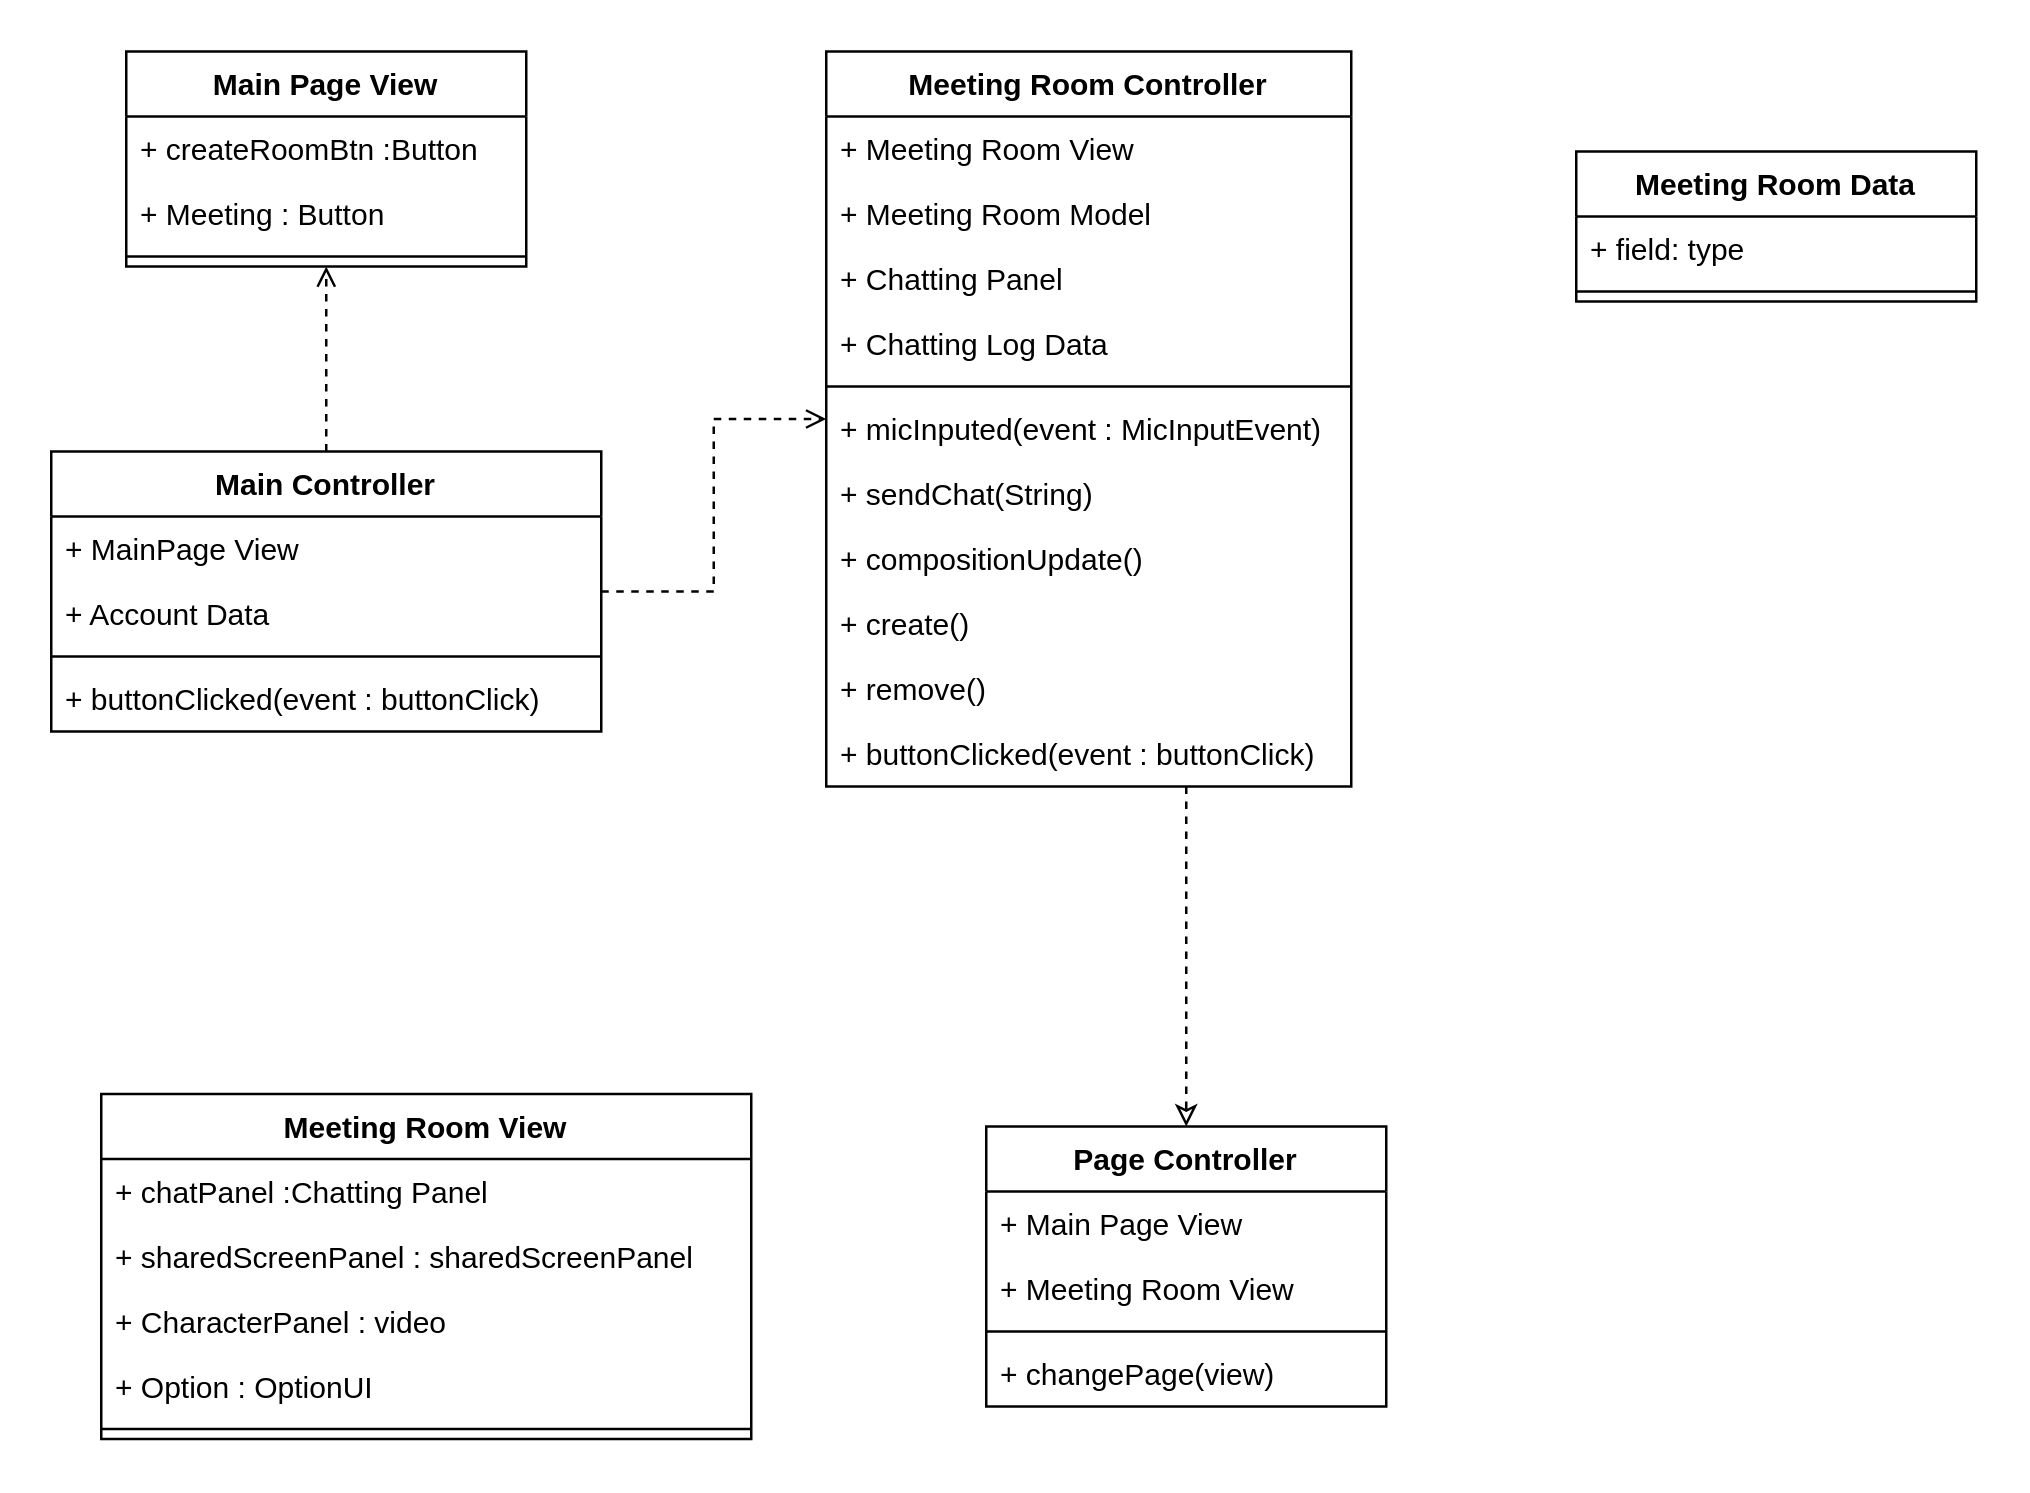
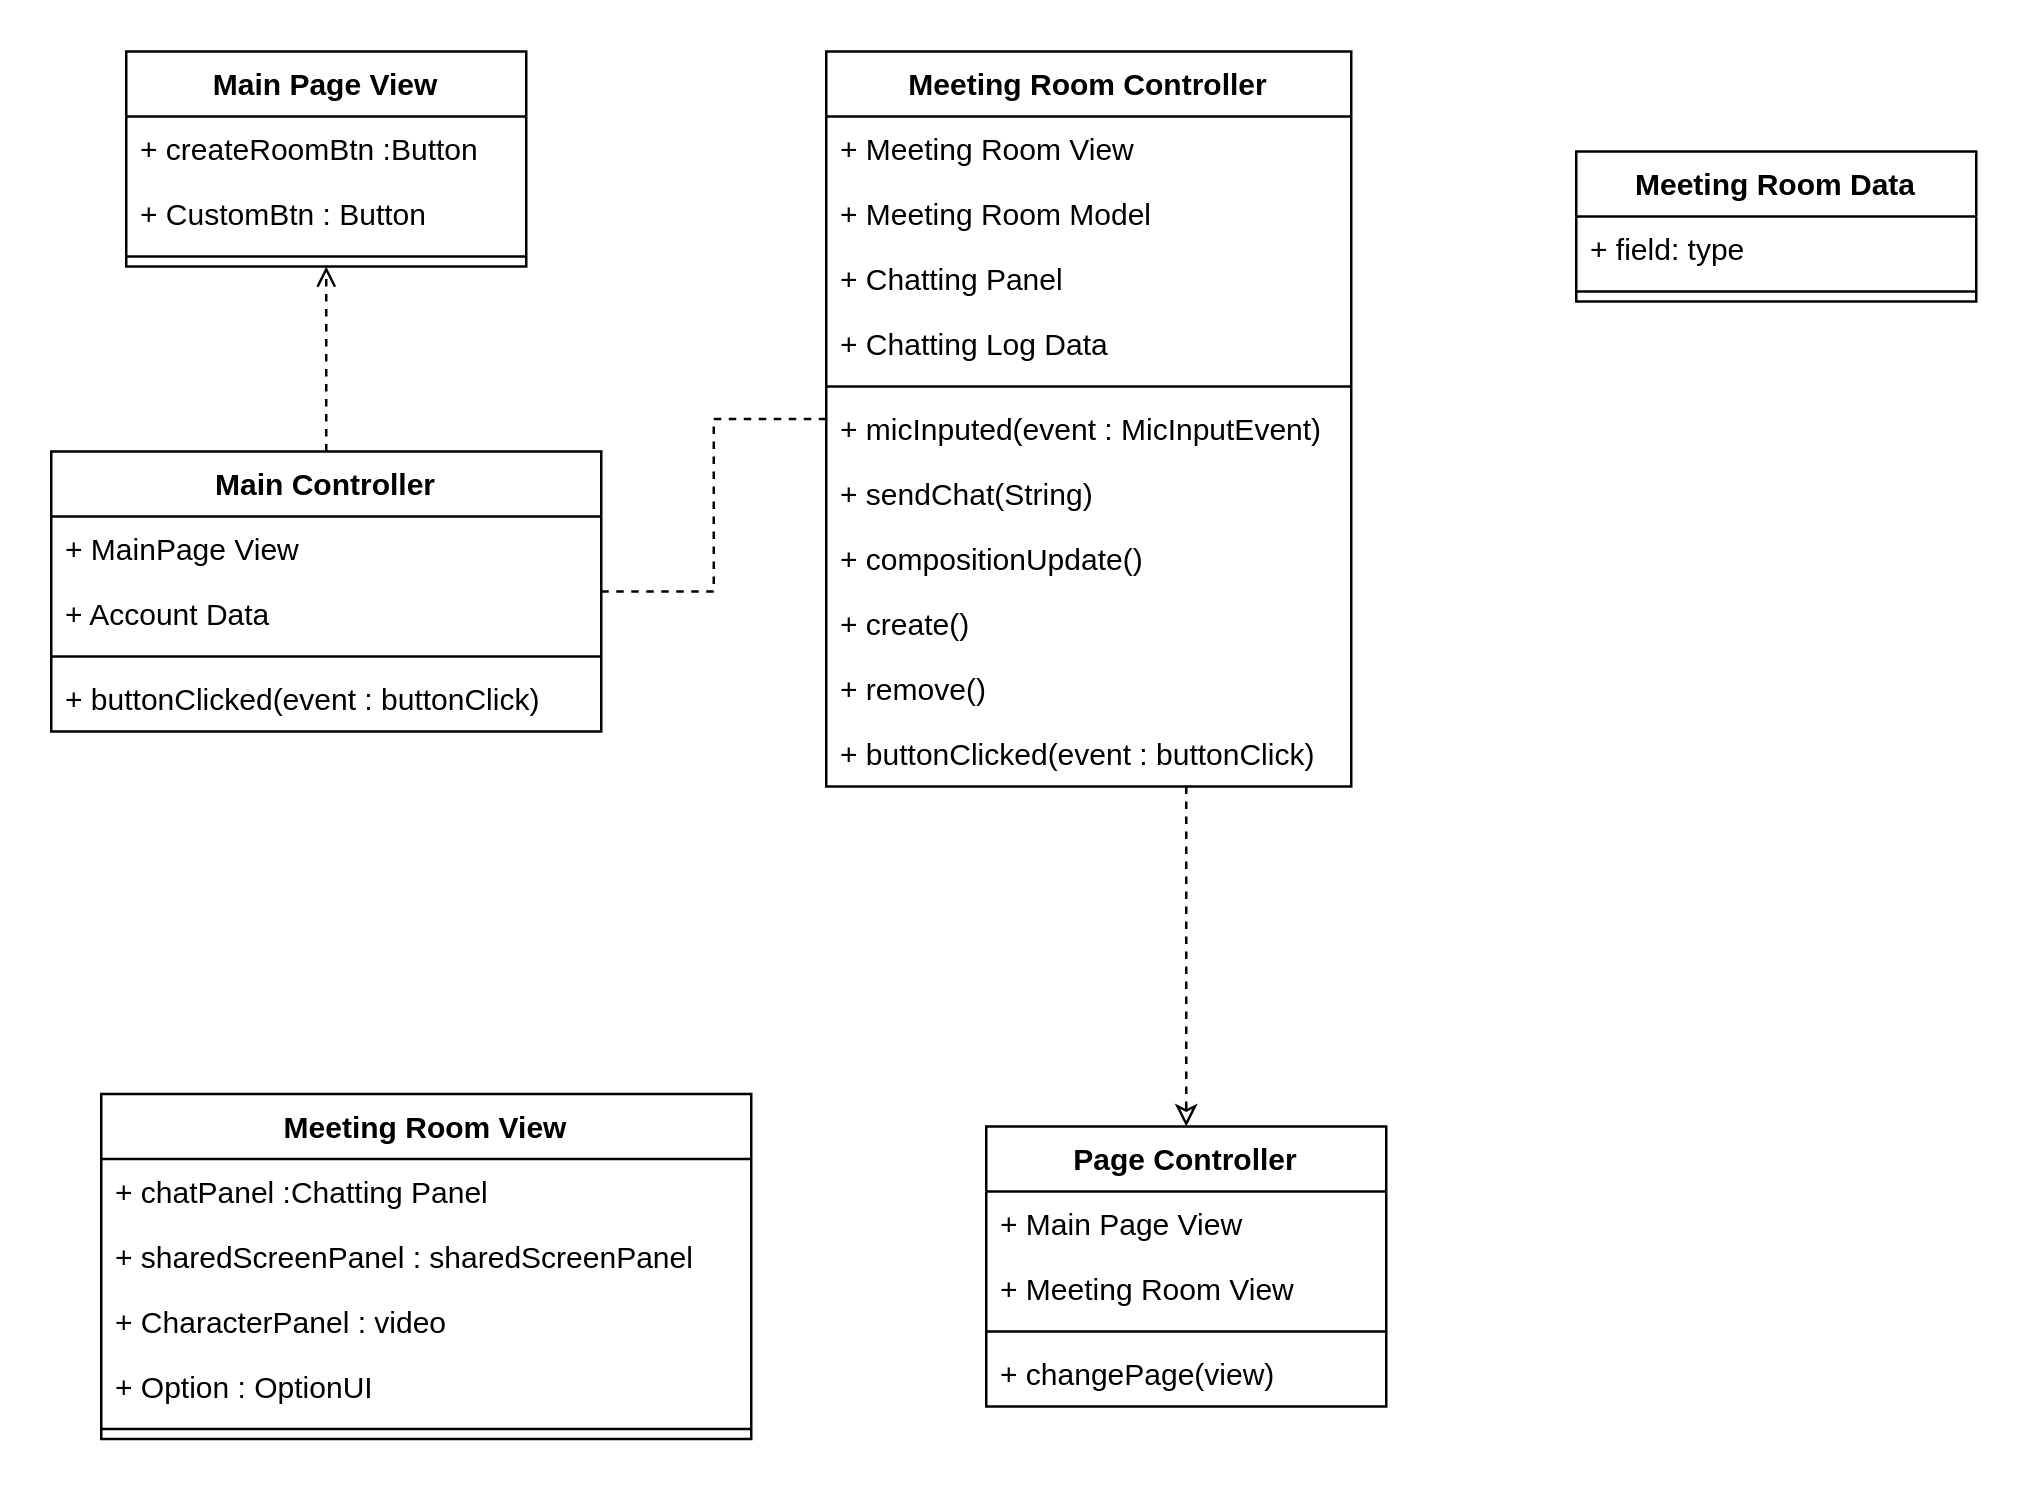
node "+ Meeting : Button": label "+ Meeting : Button" -> "+ CustomBtn : Button"
edge "Main Controller" -> "Meeting Room Controller": arrowhead open -> none
